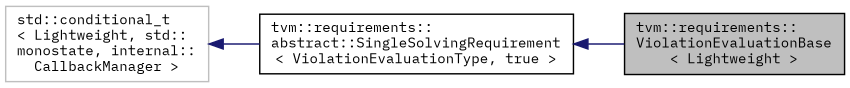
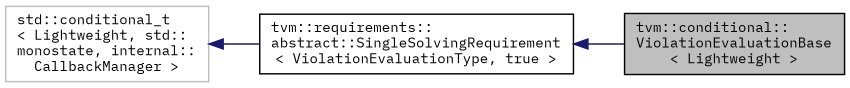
node "tvm::requirements:: ViolationEvaluationBase < Lightweight >": label "tvm::requirements:: ViolationEvaluationBase < Lightweight >" -> "tvm::conditional:: ViolationEvaluationBase < Lightweight >"
